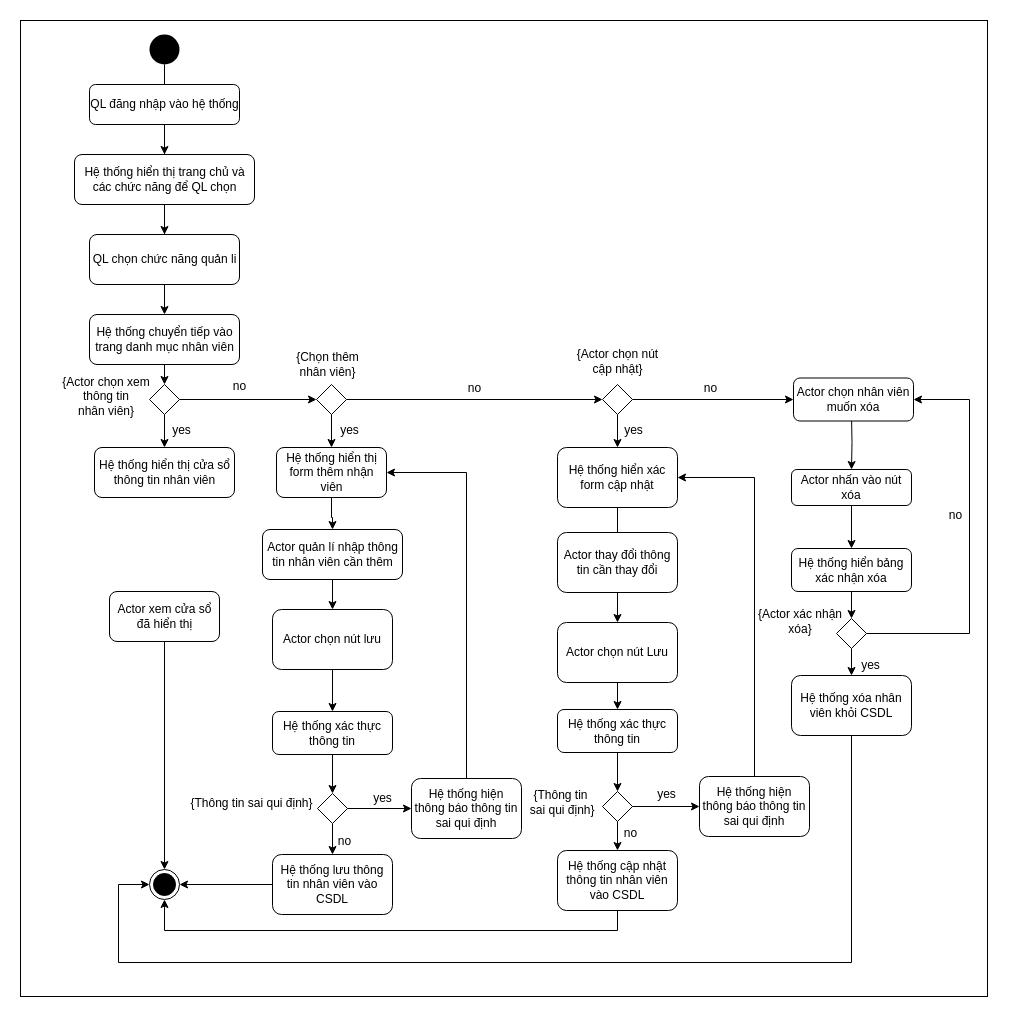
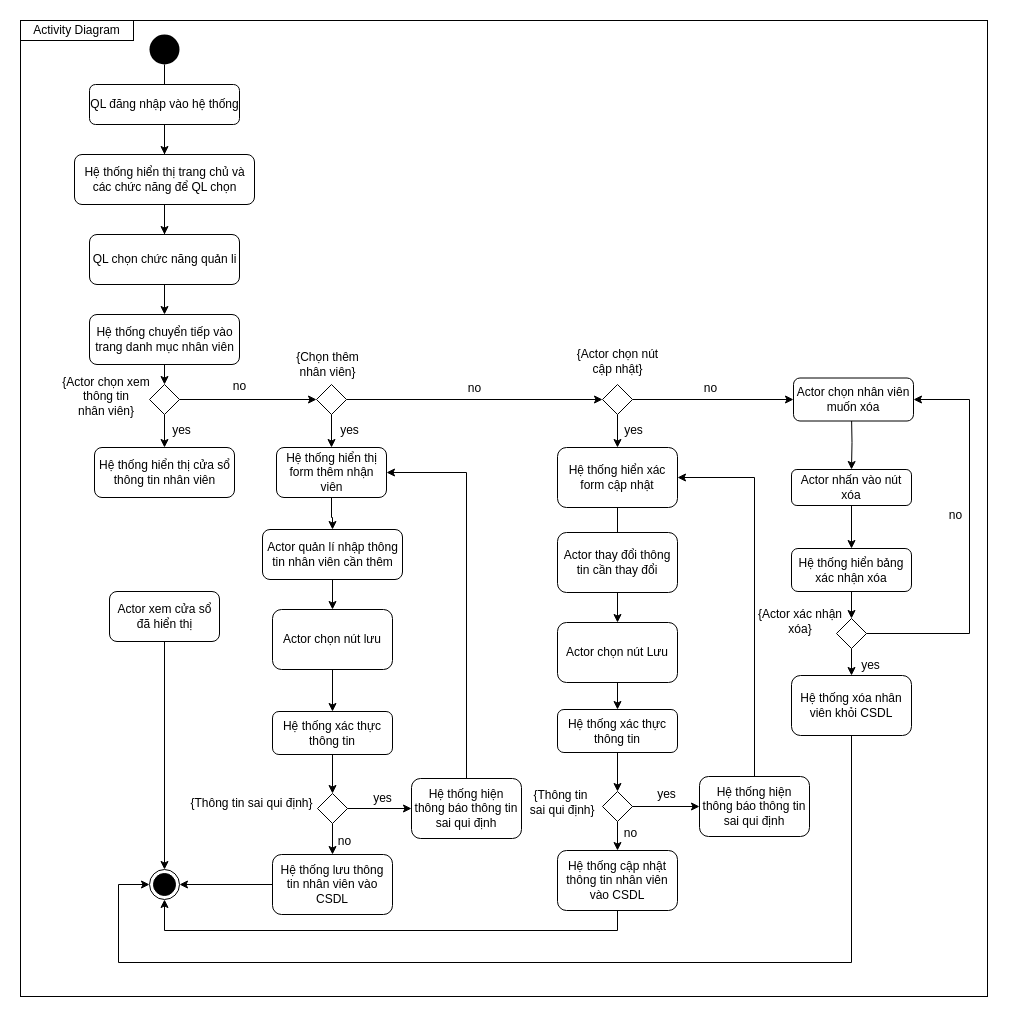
node "Activity Diagram": added
